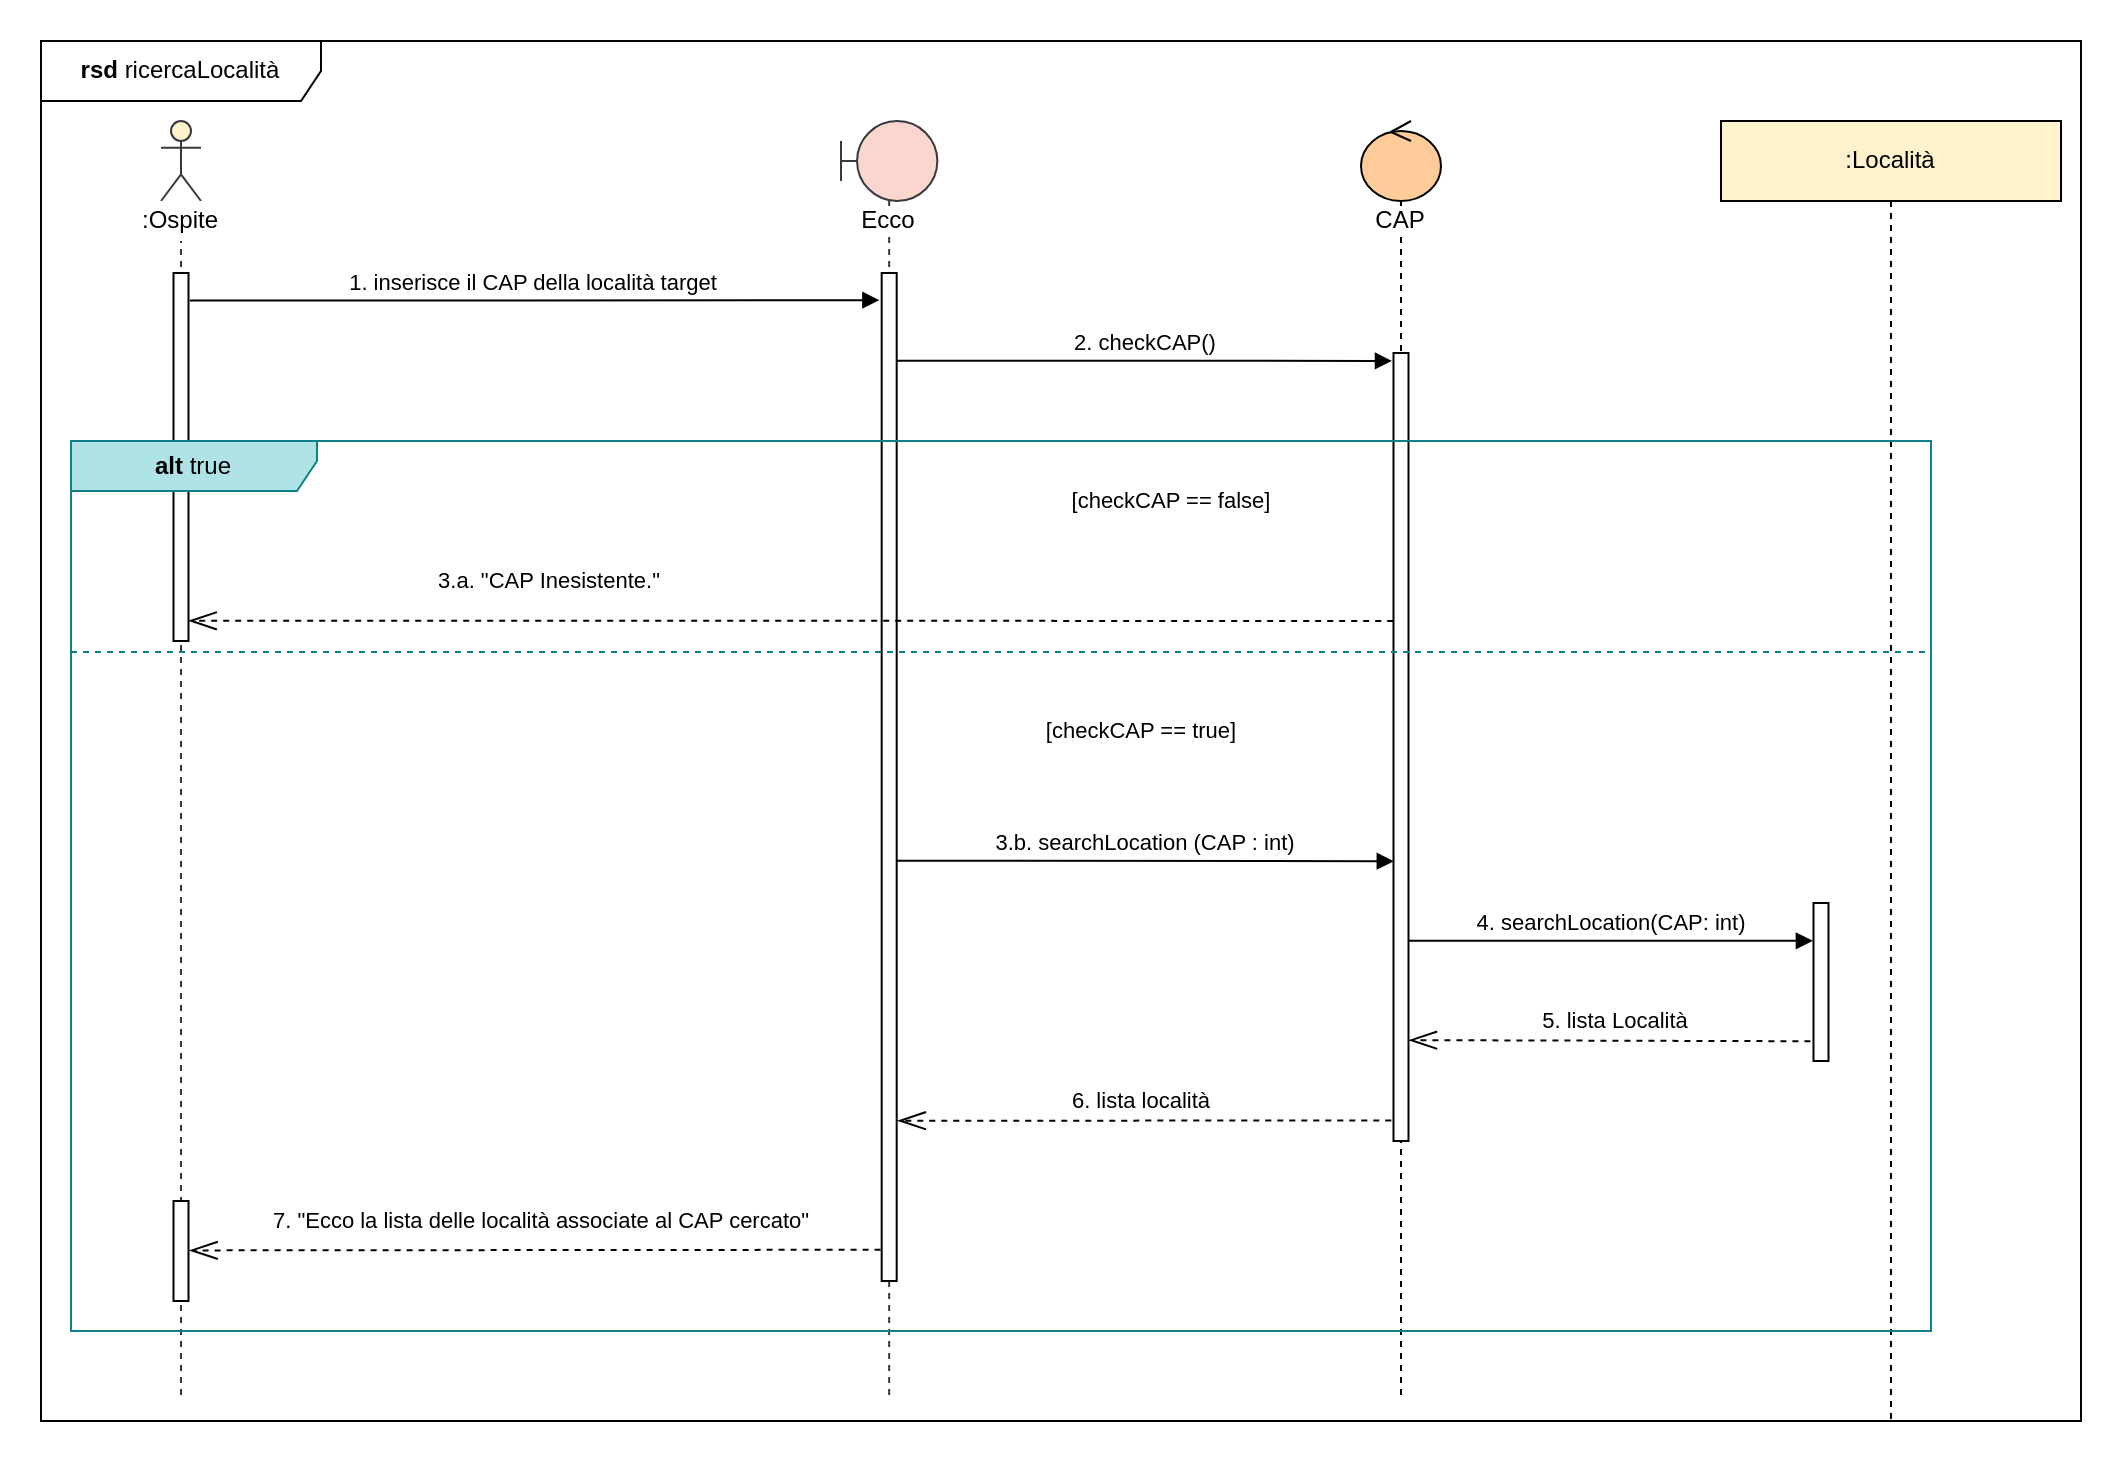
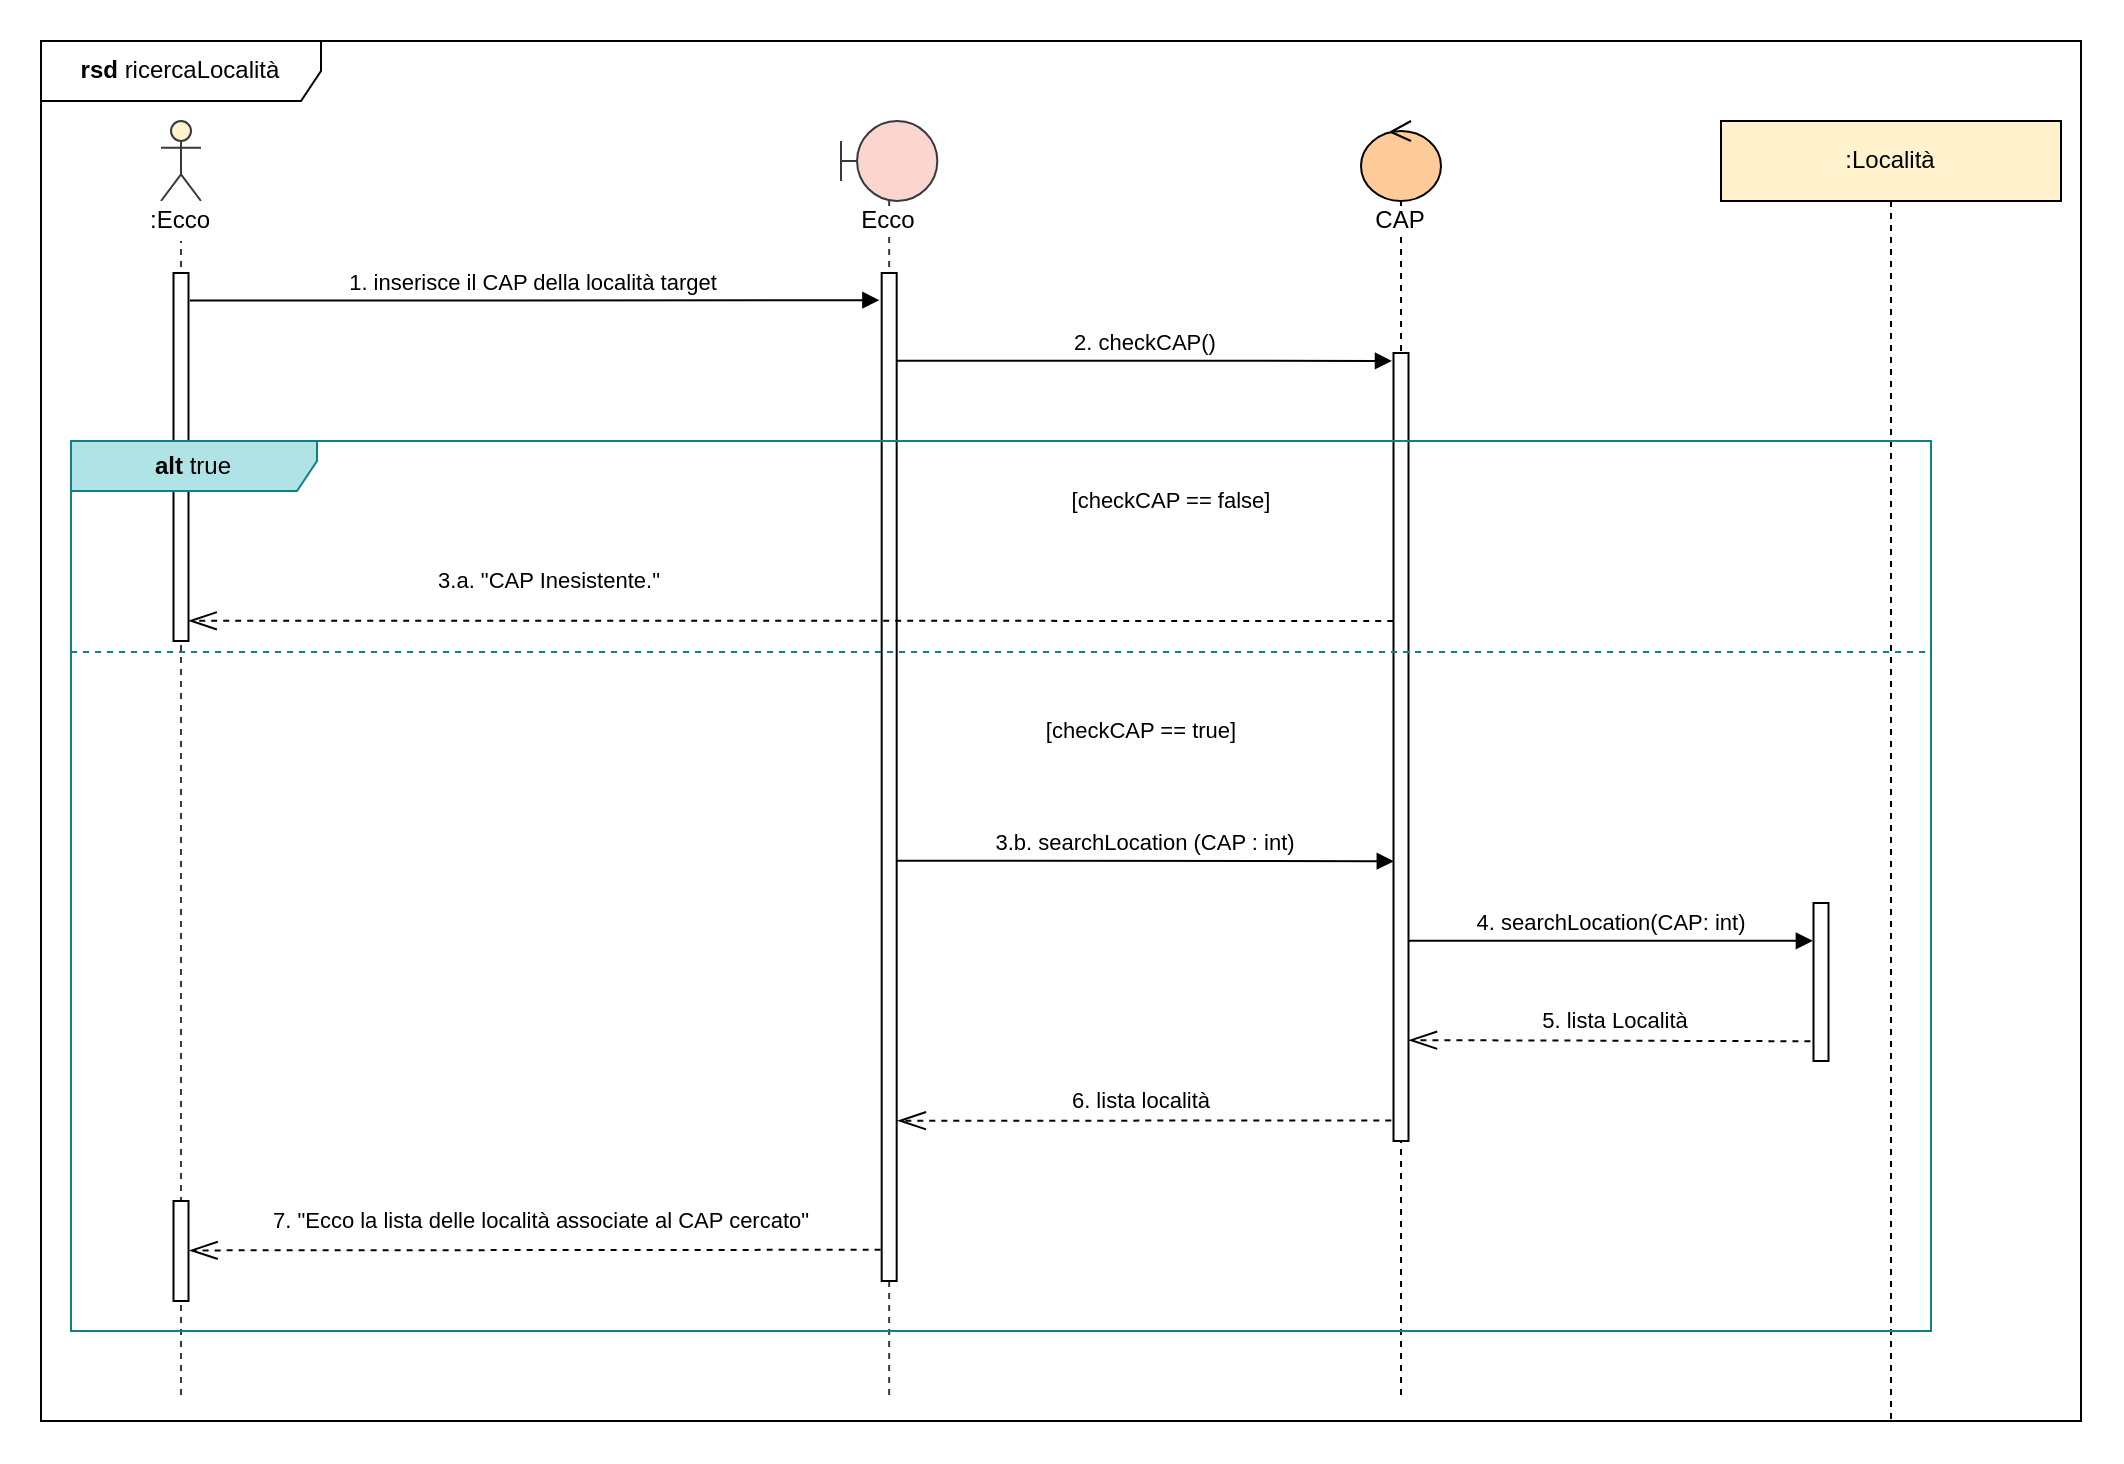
node ":Ospite": label ":Ospite" -> ":Ecco"
